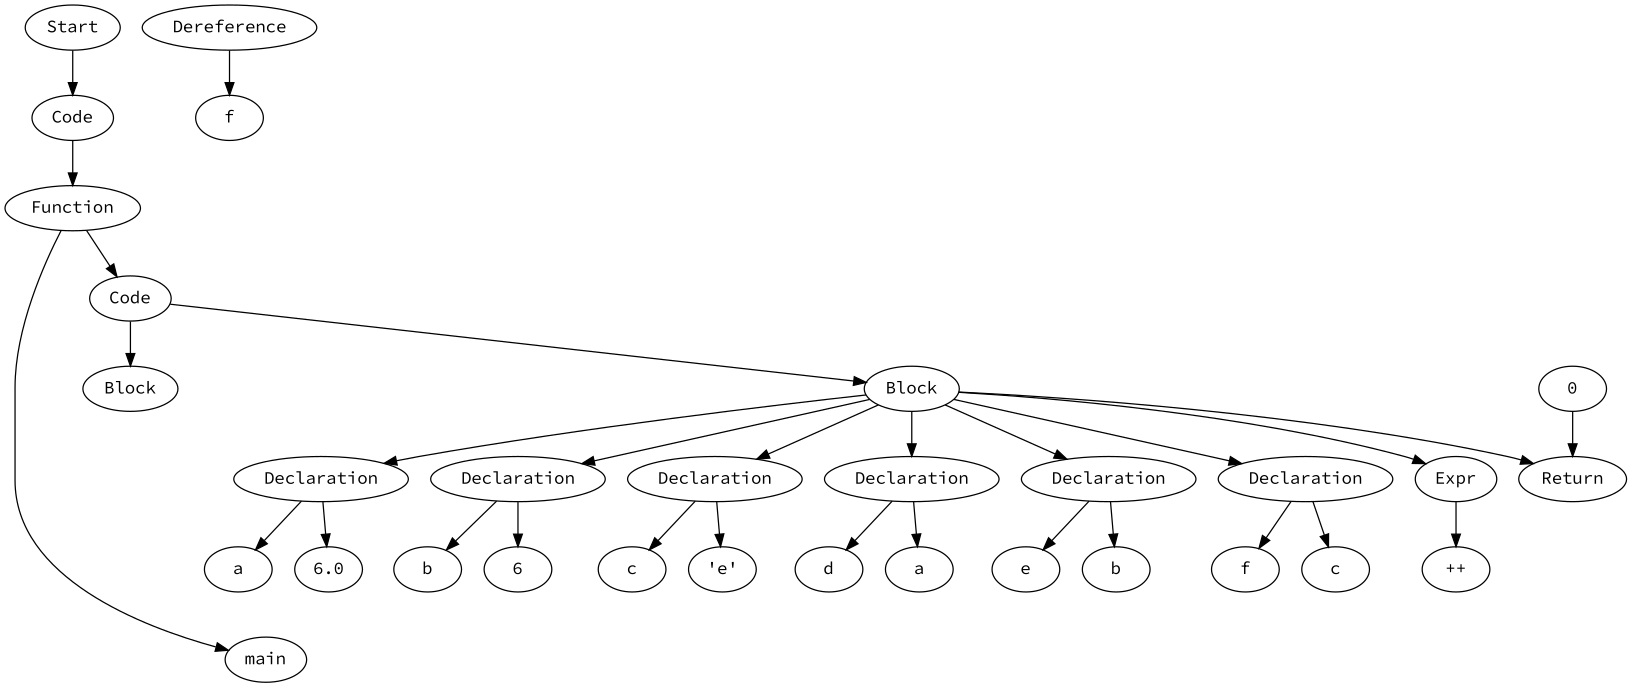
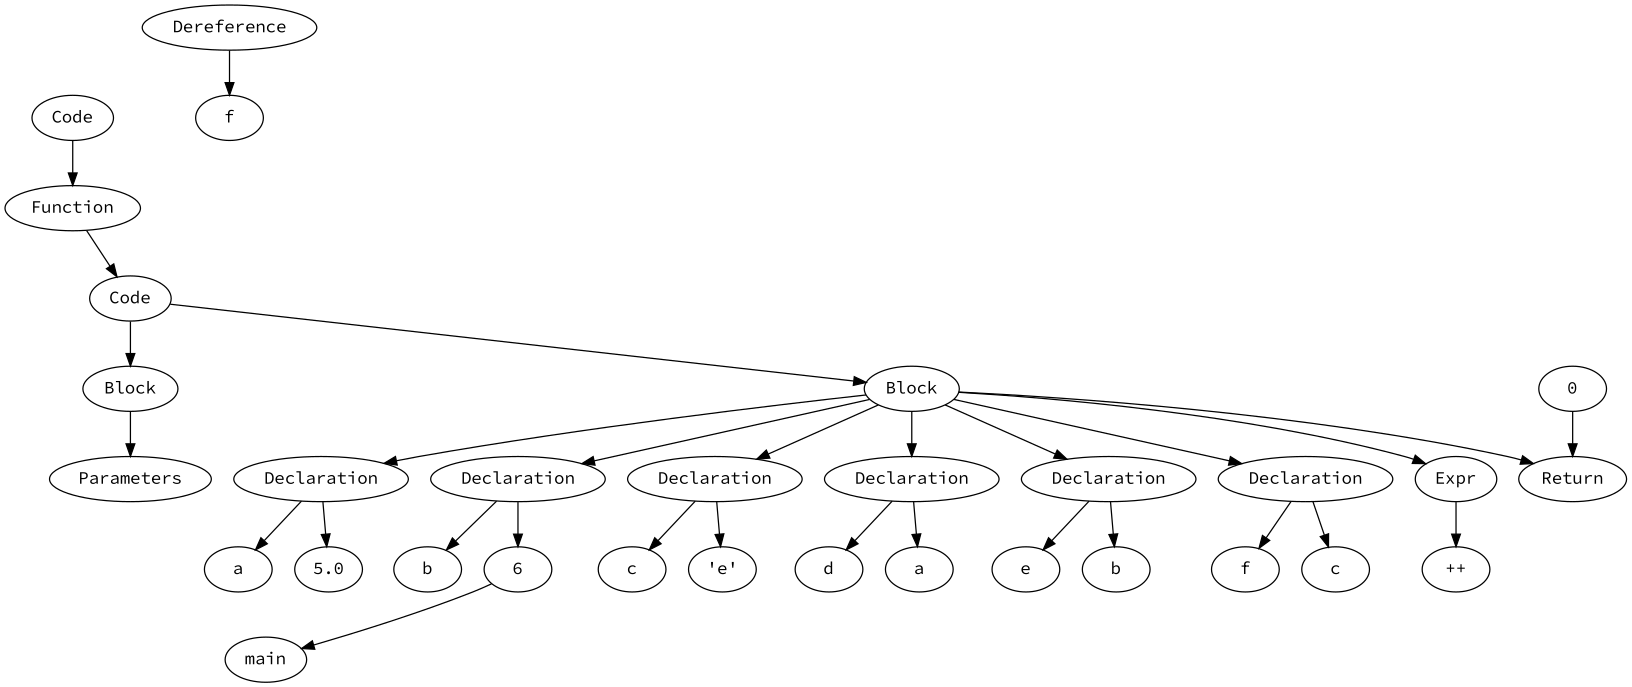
node "Start": removed
node "Parameters": added
edge "Function" -> "main": now "6" -> "main"
node "6.0": label "6.0" -> "5.0"
